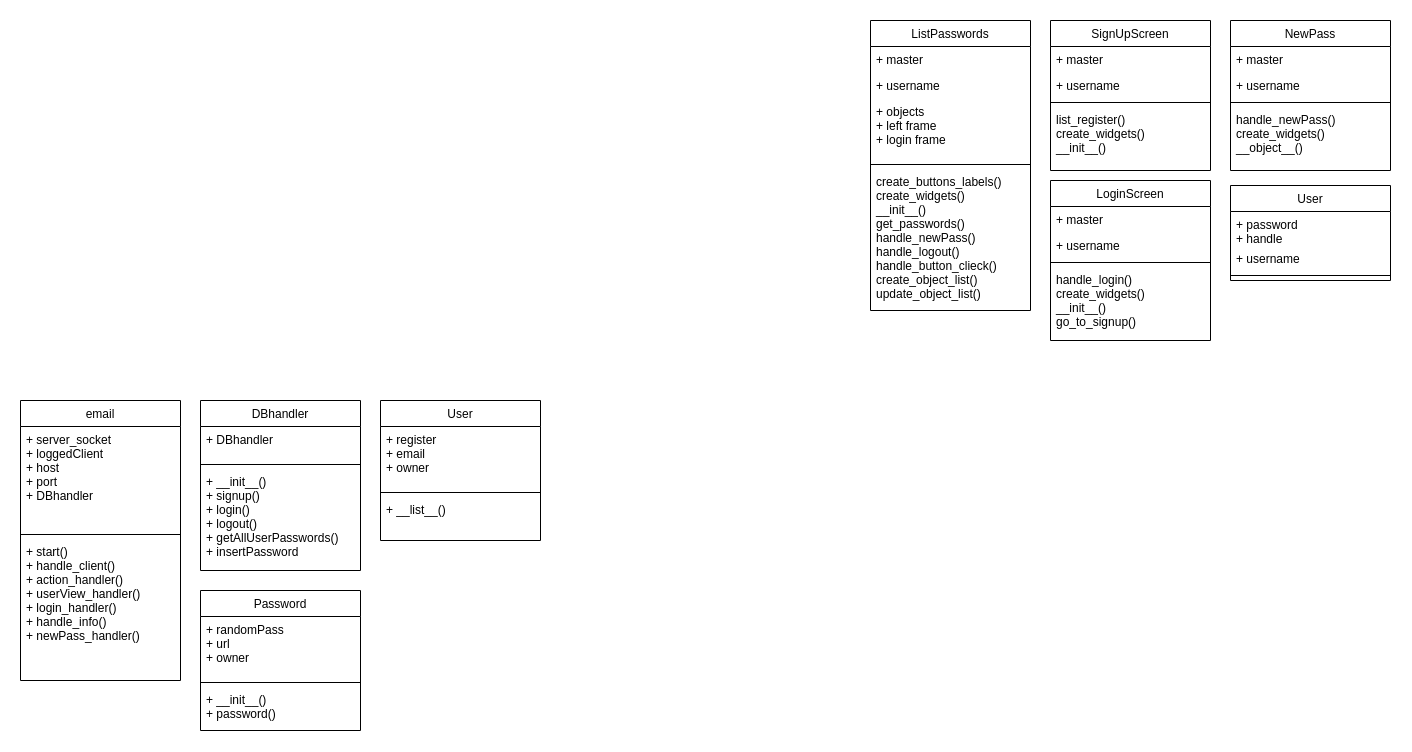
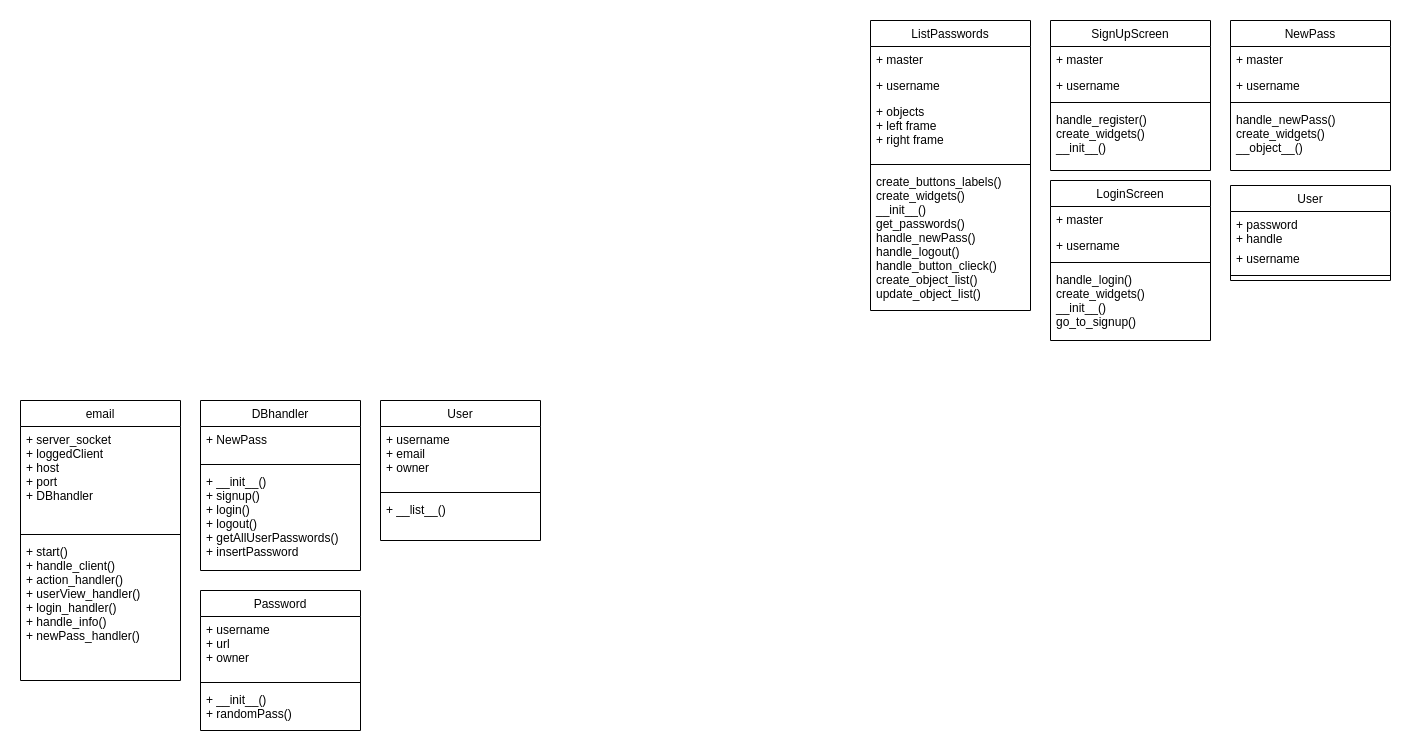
node "+ objects + left frame + login frame": label "+ objects + left frame + login frame" -> "+ objects + left frame + right frame"
node "list_register() create_widgets() __init__()": label "list_register() create_widgets() __init__()" -> "handle_register() create_widgets() __init__()"
node "+ DBhandler": label "+ DBhandler" -> "+ NewPass"
node "+ register + email + owner": label "+ register + email + owner" -> "+ username + email + owner"
node "+ randomPass + url + owner": label "+ randomPass + url + owner" -> "+ username + url + owner"
node "+ __init__() + password()": label "+ __init__() + password()" -> "+ __init__() + randomPass()"
